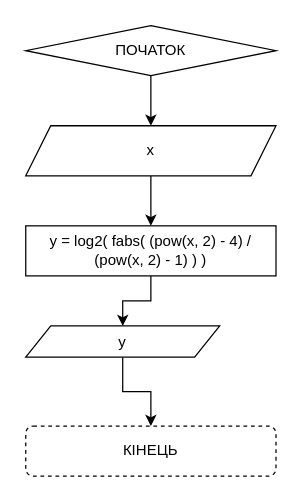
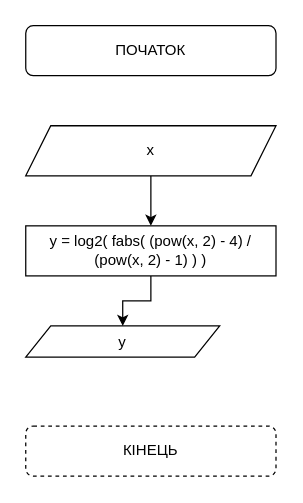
node "ПОЧАТОК": shape diamond -> rounded rectangle
edge "ПОЧАТОК" -> "x": removed
edge "y" -> "КІНЕЦЬ": removed
